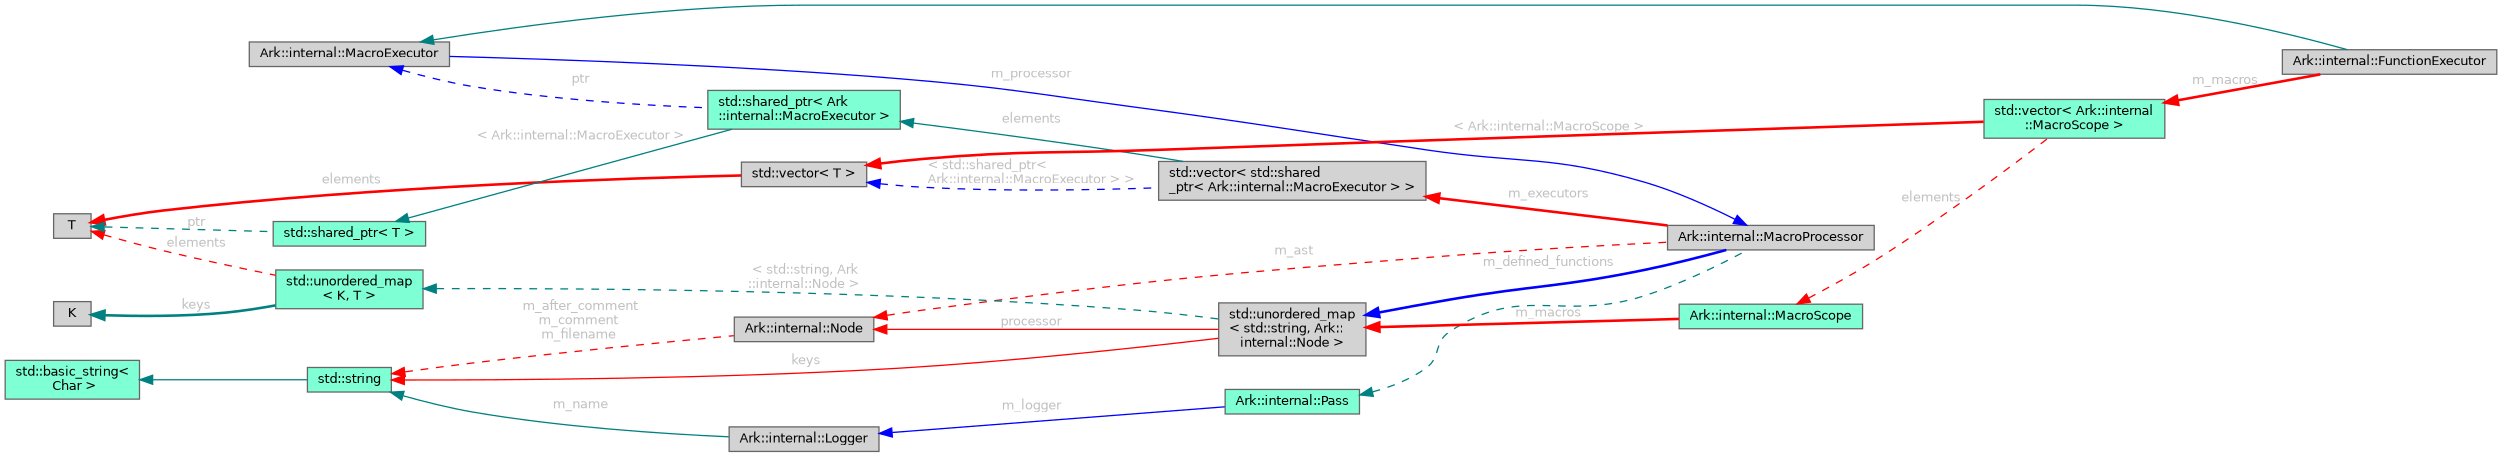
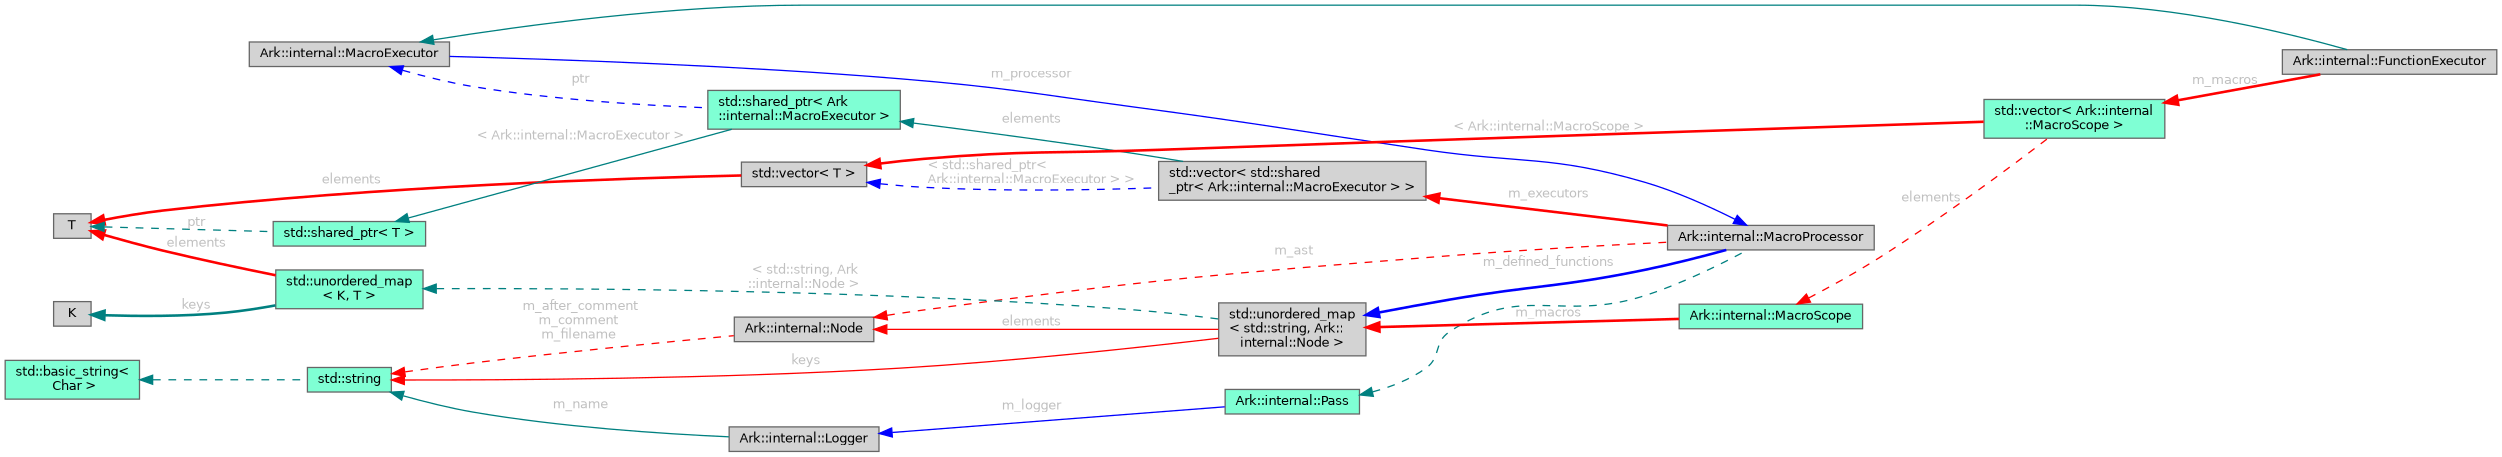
edge "std::unordered_map < K, T >" -> "T": style dashed -> bold
edge "std::unordered_map < std::string, Ark:: internal::Node >" -> "Ark::internal::Node": label " processor" -> " elements"
edge "std::string" -> "std::basic_string< Char >": style solid -> dashed
